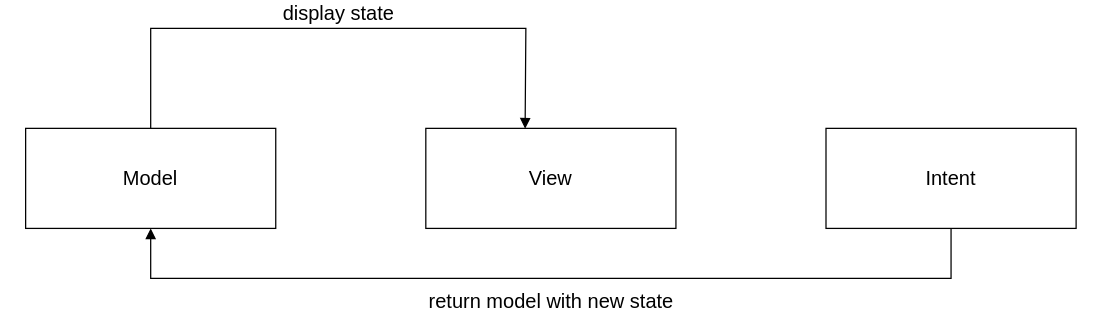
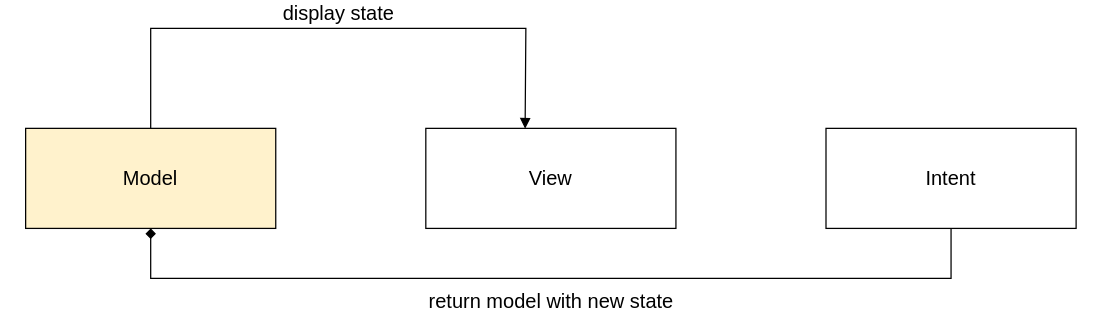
node "Model": fillcolor #ffffff -> #fff2cc
edge "Intent" -> "Model": arrowhead block -> diamond
